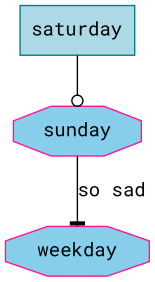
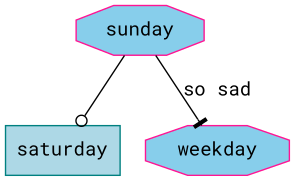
edge "saturday" -> "sunday": reversed
